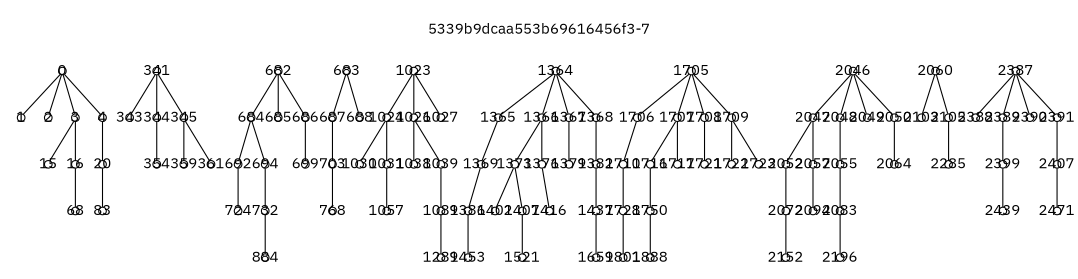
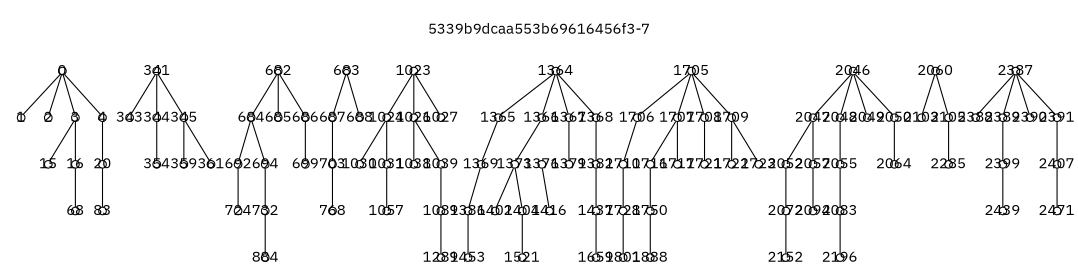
edge "1366" -- "1376": removed
node "1407": label "1407" -> "1404"
